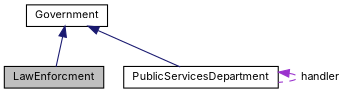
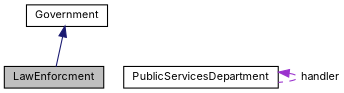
edge "PublicServicesDepartment" -> "Government": removed
